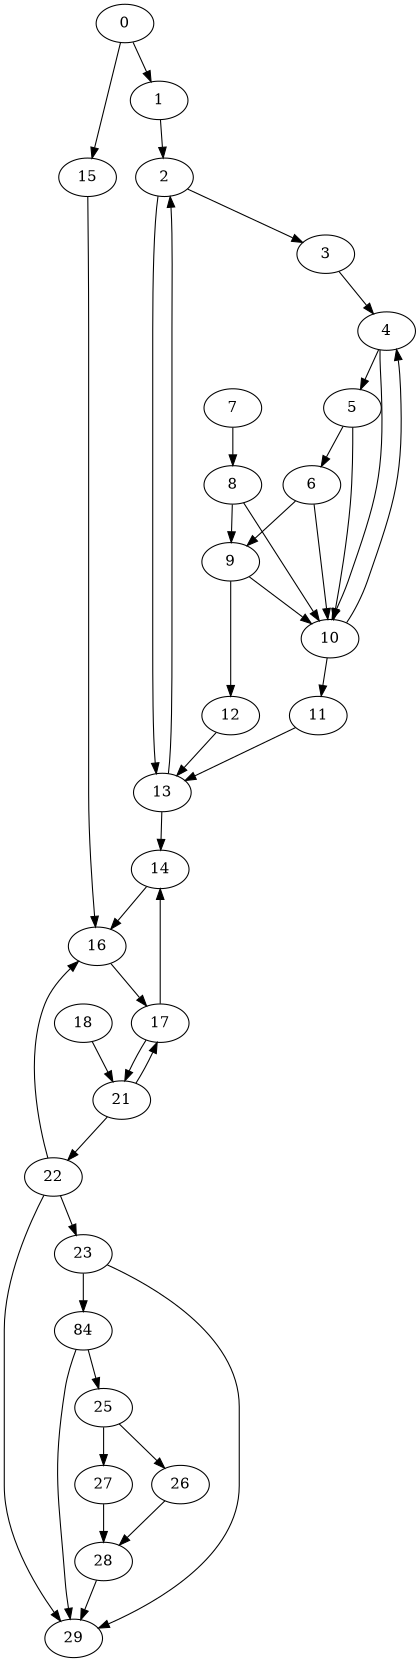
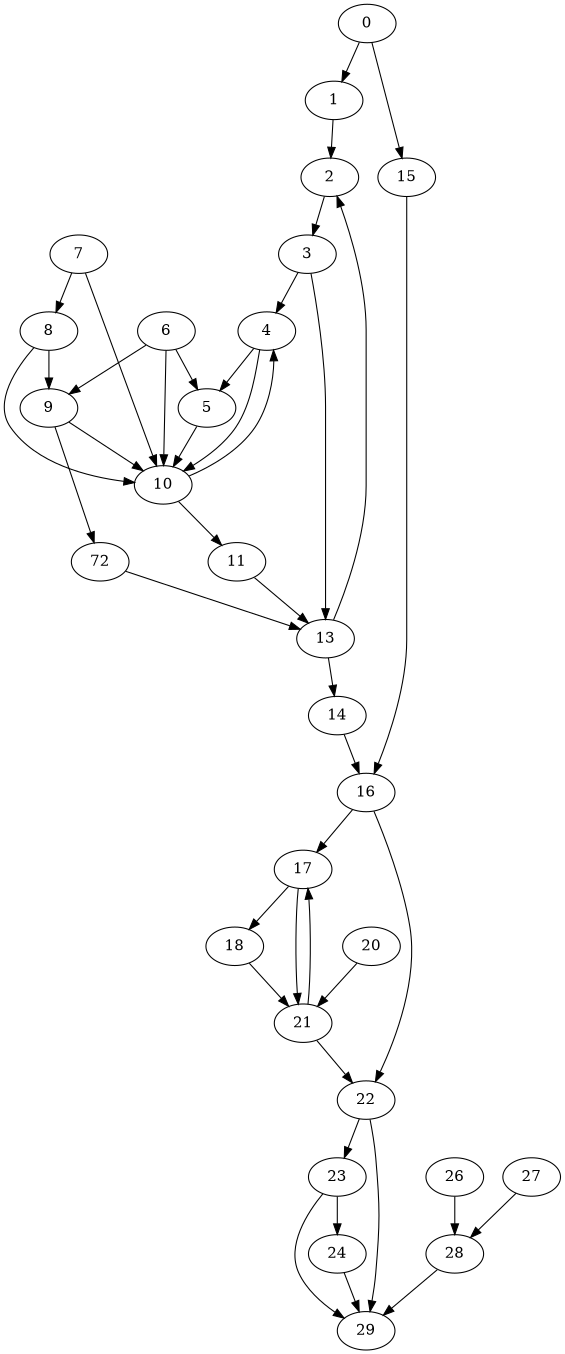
edge "7" -> "10": added
edge "5" -> "6": reversed
edge "2" -> "13": now "3" -> "13"
node "12": label "12" -> "72"
node "20": added
edge "17" -> "14": now "17" -> "18"
edge "22" -> "16": reversed
node "84": label "84" -> "24"
node "25": removed
